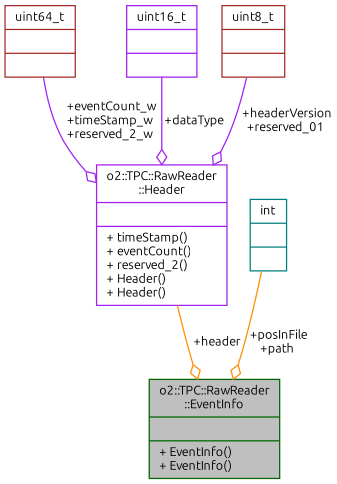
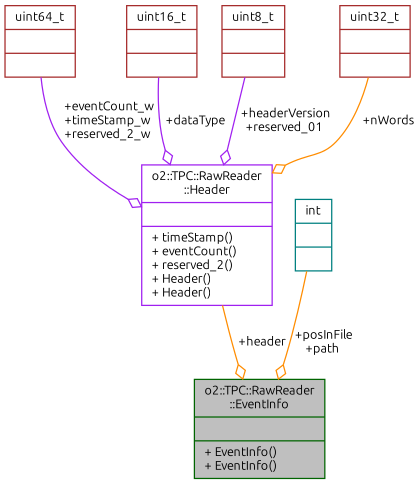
node "uint16_t": color purple -> brown
node "uint32_t": added
